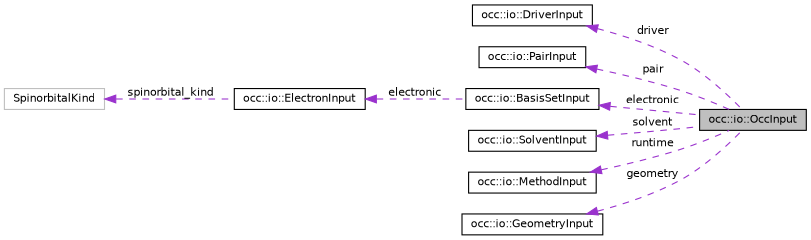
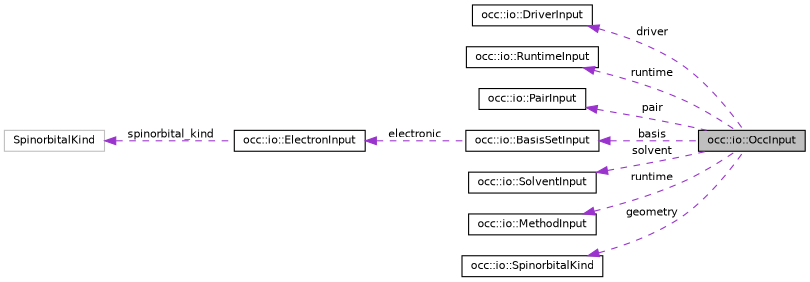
node "occ::io::RuntimeInput": added
edge "occ::io::OccInput" -> "occ::io::BasisSetInput": label " electronic" -> " basis"
node "occ::io::GeometryInput": label "occ::io::GeometryInput" -> "occ::io::SpinorbitalKind"
